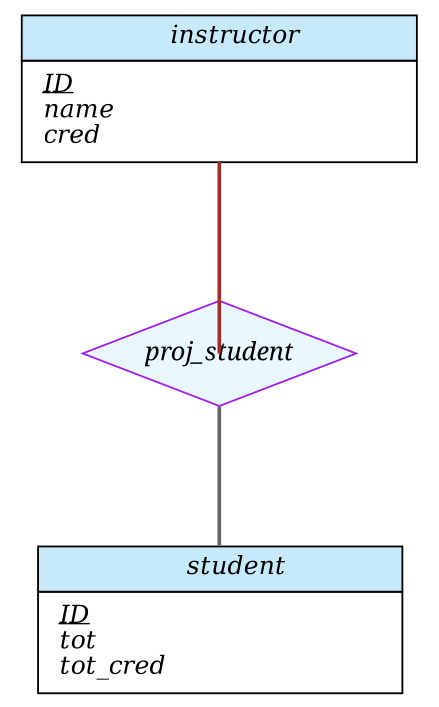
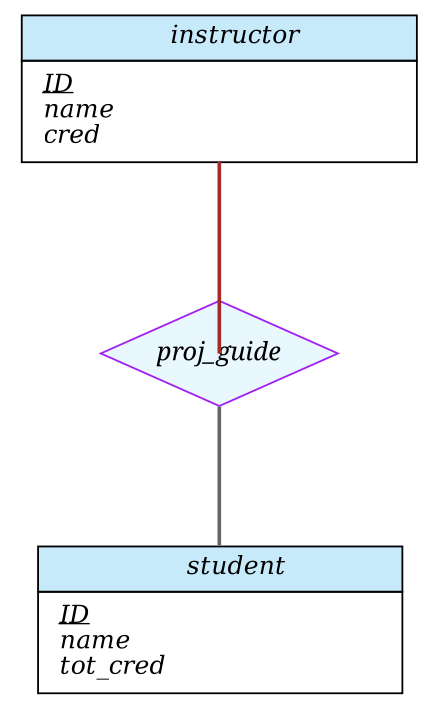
node "proj_student": label "proj_student" -> "proj_guide"
node "student": text "tot" -> "name"
